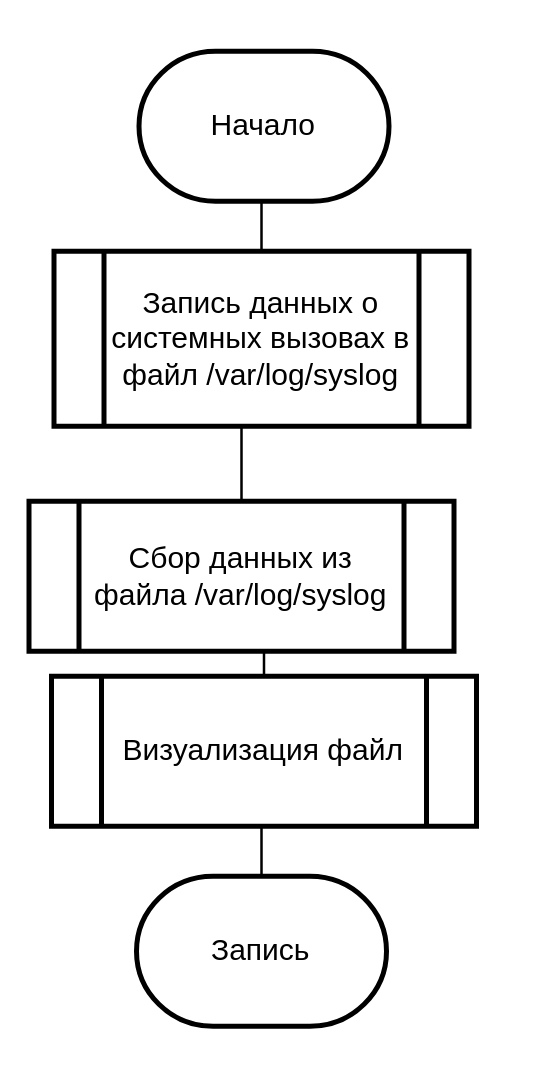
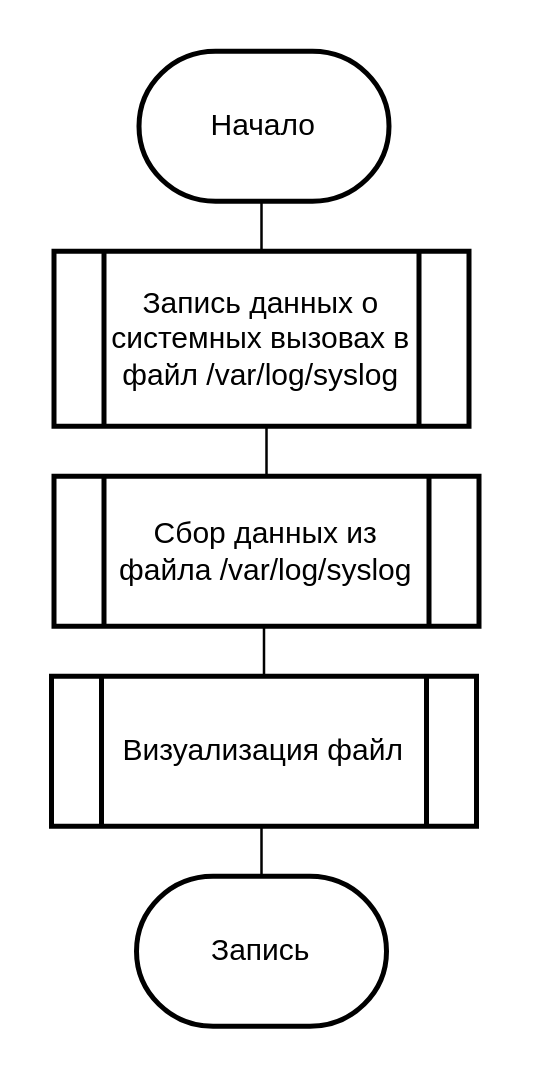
node "Сбор данных из файла /var/log/syslog": moved (241, 576) -> (266, 551)
